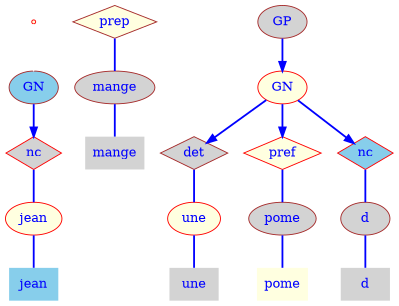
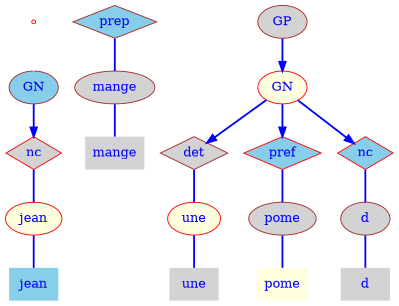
node "prep": fillcolor lightyellow -> skyblue
node "pref": fillcolor lightyellow -> skyblue
